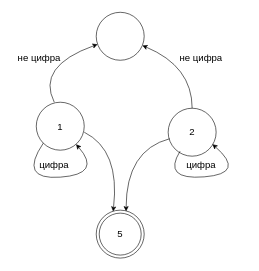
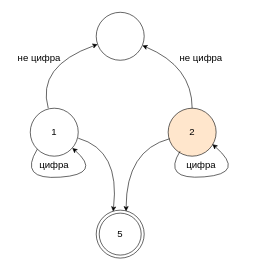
node "1": moved (60, 126) -> (54, 132)
node "2": fillcolor #ffffff -> #ffe6cc
